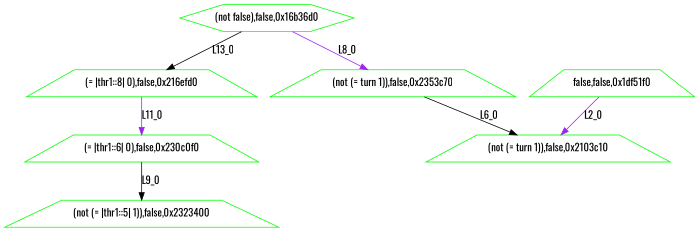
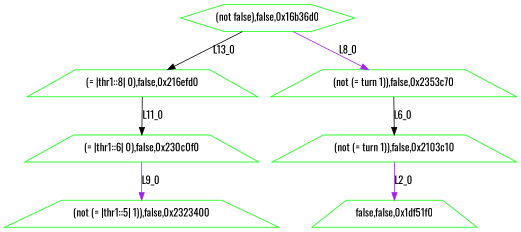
edge "(= |thr1::8| 0),false,0x216efd0" -> "(= |thr1::6| 0),false,0x230c0f0": color purple -> black
edge "false,false,0x1df51f0" -> "(not (= turn 1)),false,0x2103c10": reversed
edge "(= |thr1::6| 0),false,0x230c0f0" -> "(not (= |thr1::5| 1)),false,0x2323400": color black -> purple
